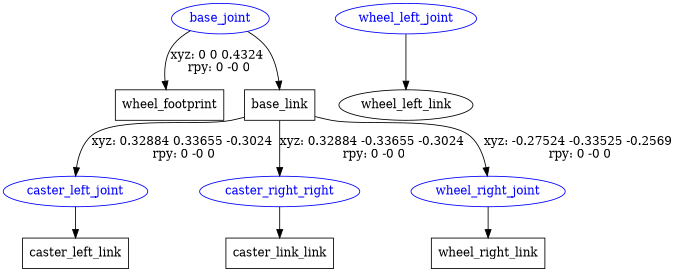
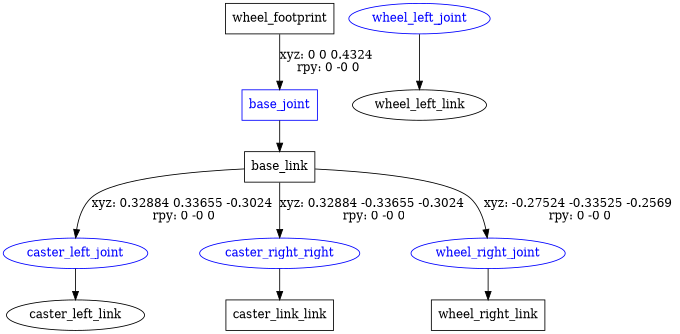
node "base_joint": shape ellipse -> box
edge "base_joint" -> "wheel_footprint": reversed
node "caster_left_link": shape box -> ellipse
